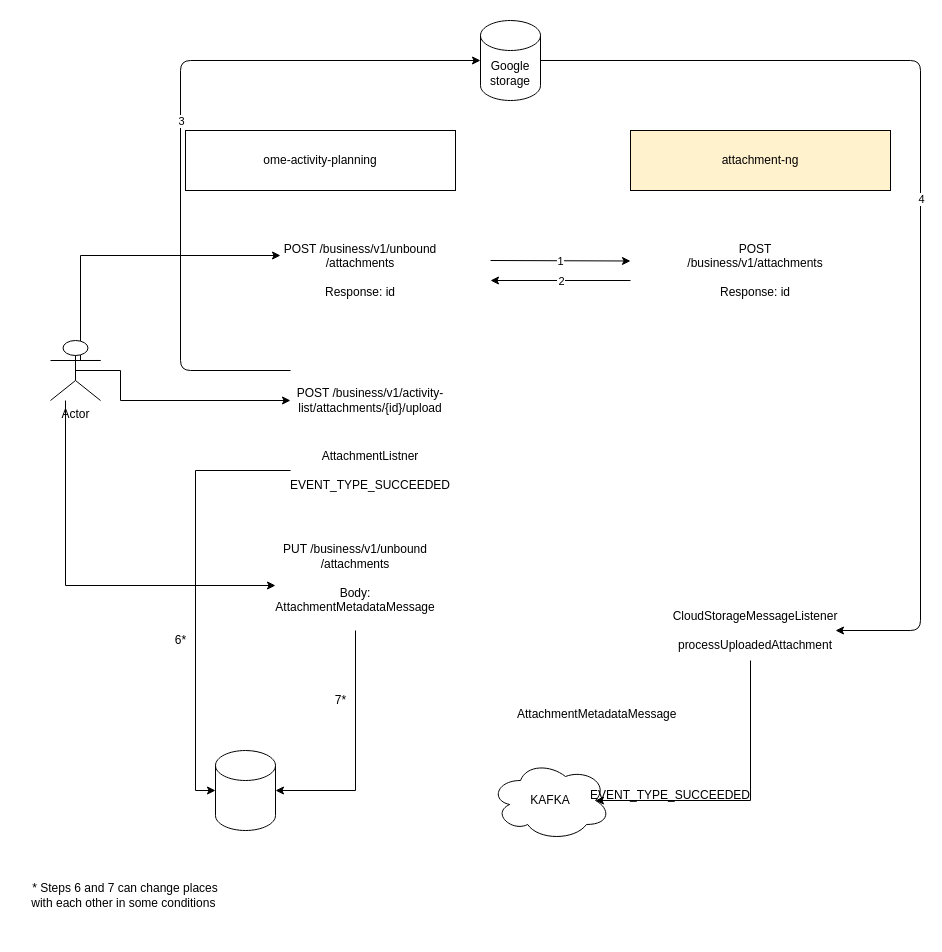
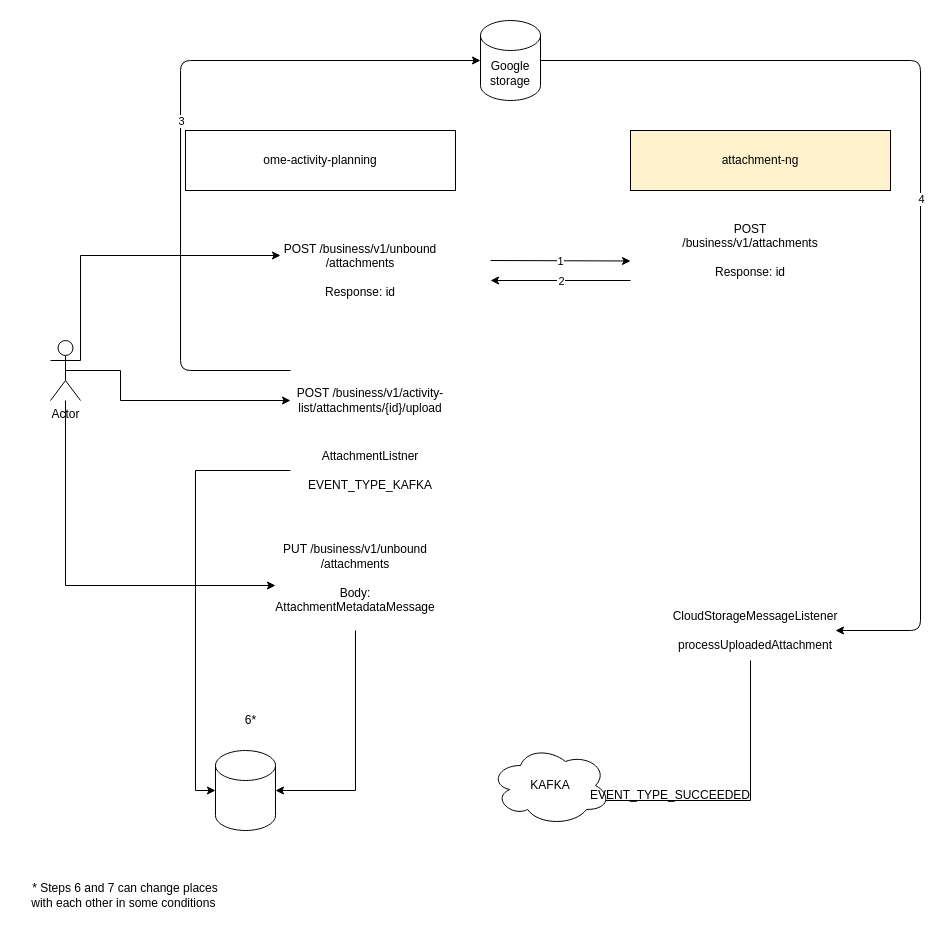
node "POST /business/v1/attachments Response: id": moved (756, 271) -> (751, 251)
node "Actor": size 50x60 -> 30x60
node "AttachmentListner EVENT_TYPE_SUCCEEDED": label "AttachmentListner EVENT_TYPE_SUCCEEDED" -> "AttachmentListner EVENT_TYPE_KAFKA"
node "6*": moved (181, 641) -> (251, 721)
node "7*": removed
node "AttachmentMetadataMessage": removed
node "KAFKA": moved (551, 801) -> (551, 786)
